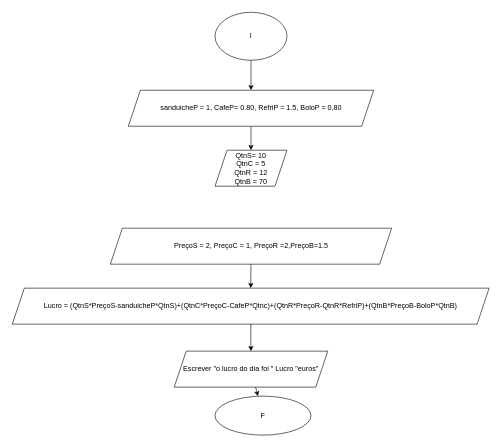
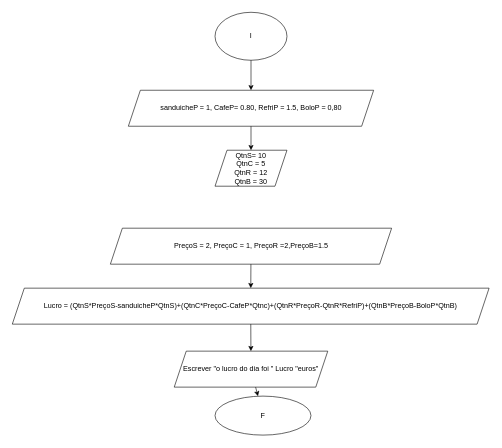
node "QtnS= 10 QtnC = 5 QtnR = 12 QtnB = 70": label "QtnS= 10 QtnC = 5 QtnR = 12 QtnB = 70" -> "QtnS= 10 QtnC = 5 QtnR = 12 QtnB = 30"
